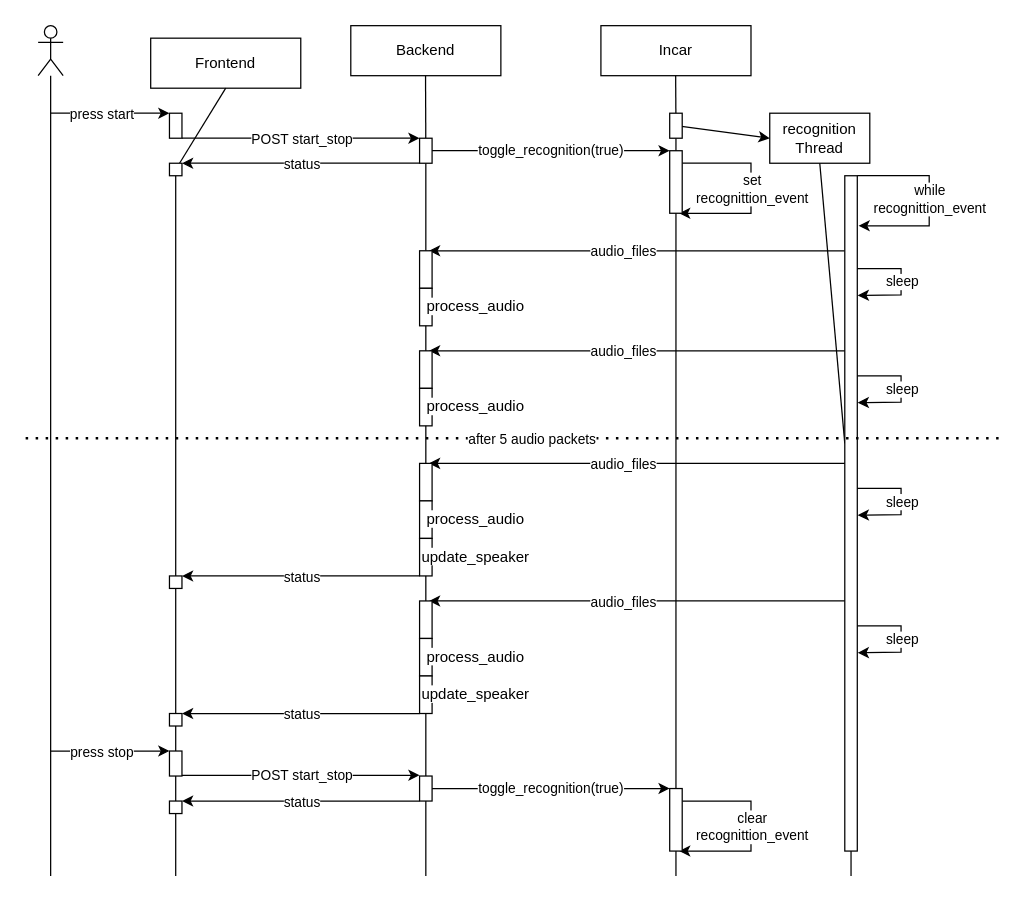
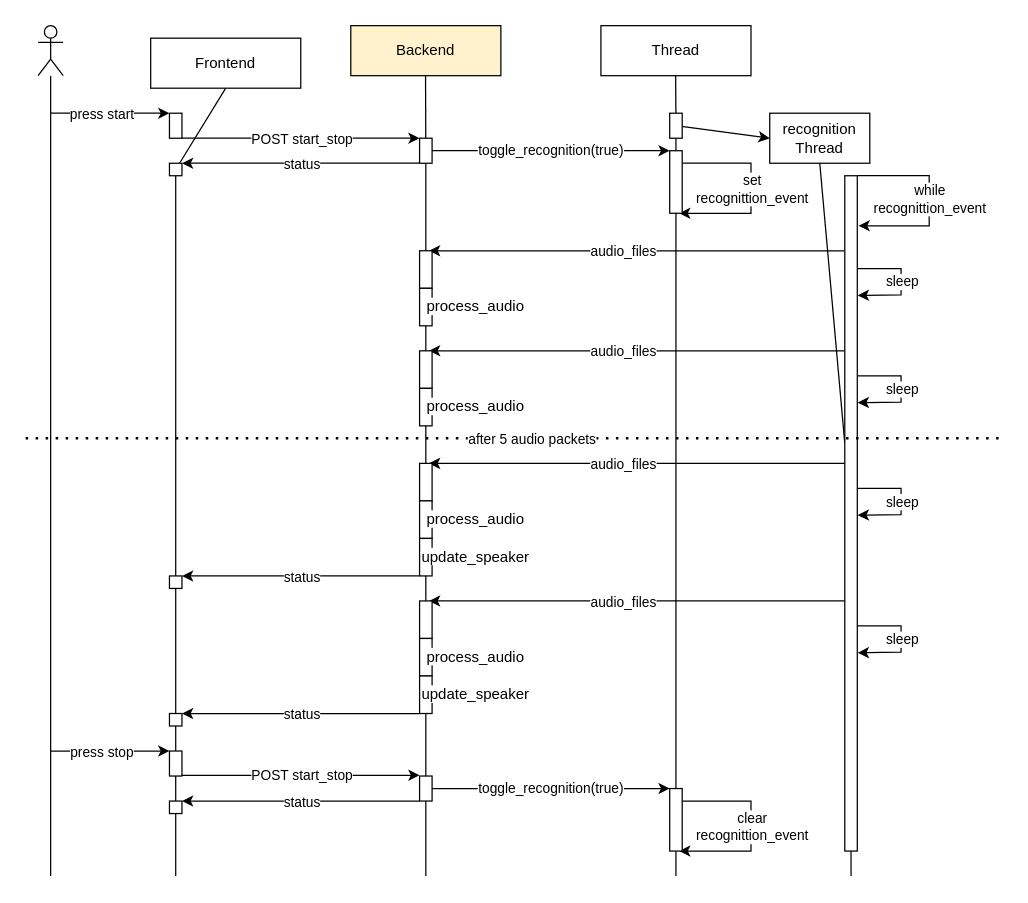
node "Backend": fillcolor #ffffff -> #fff2cc
node "Incar": label "Incar" -> "Thread"
